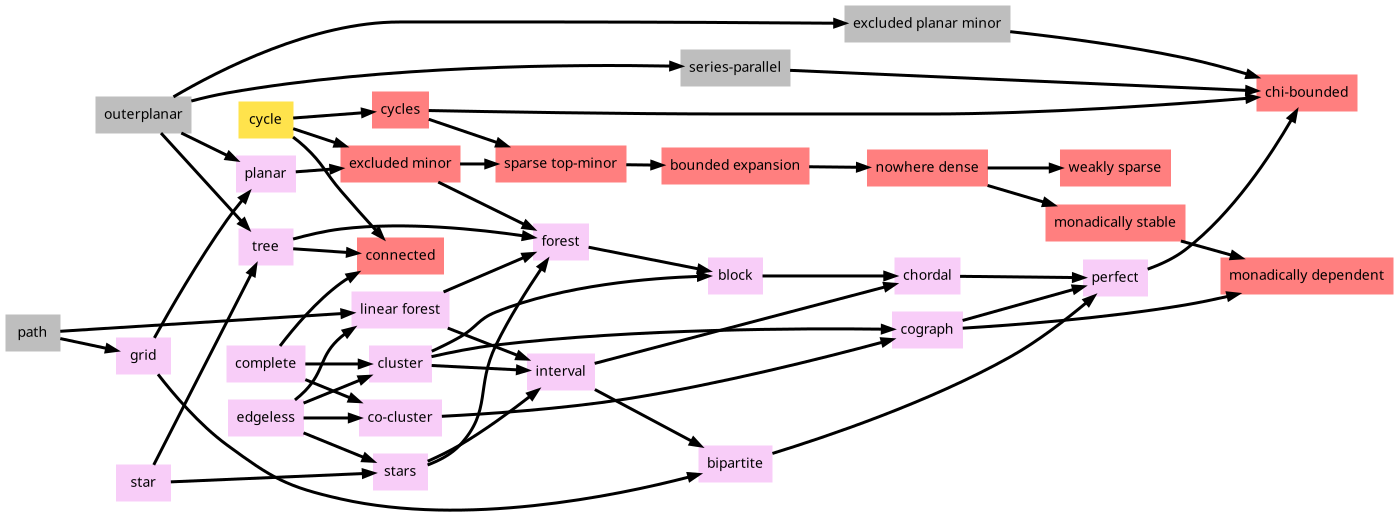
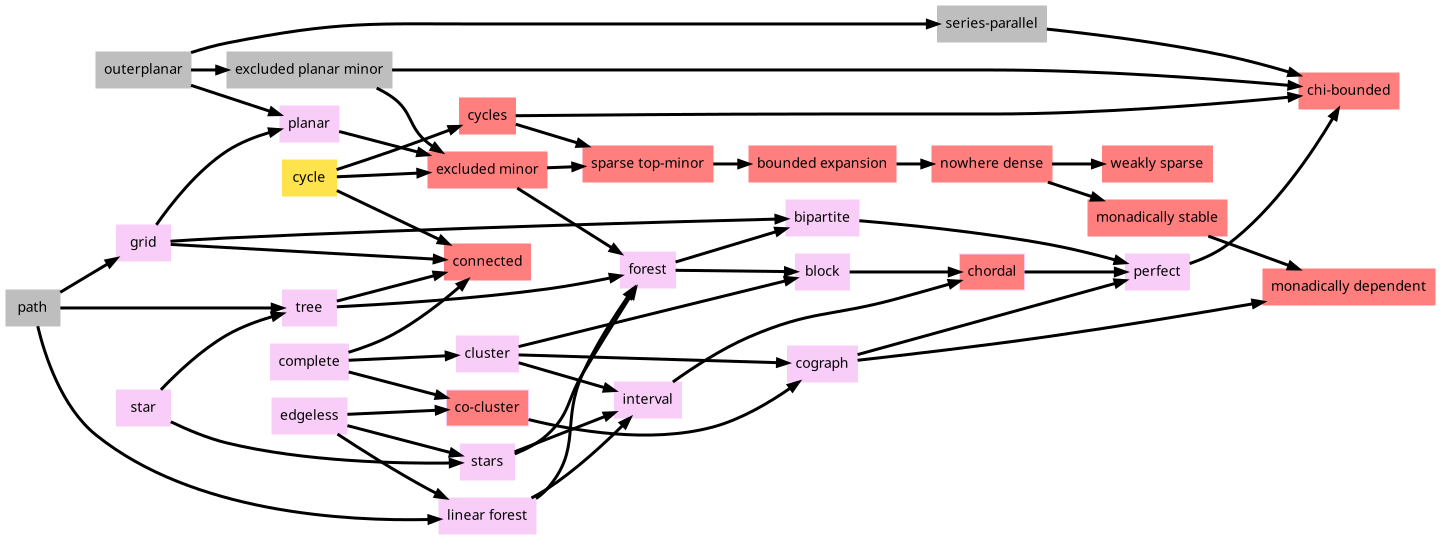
edge "excluded planar minor" -> "excluded minor": added
edge "outerplanar" -> "tree": now "path" -> "tree"
edge "grid" -> "connected": added
node "chordal": fillcolor #f8cdf8 -> #ff7f7f
edge "edgeless" -> "cluster": removed
edge "interval" -> "bipartite": now "forest" -> "bipartite"
node "co-cluster": fillcolor #f8cdf8 -> #ff7f7f
